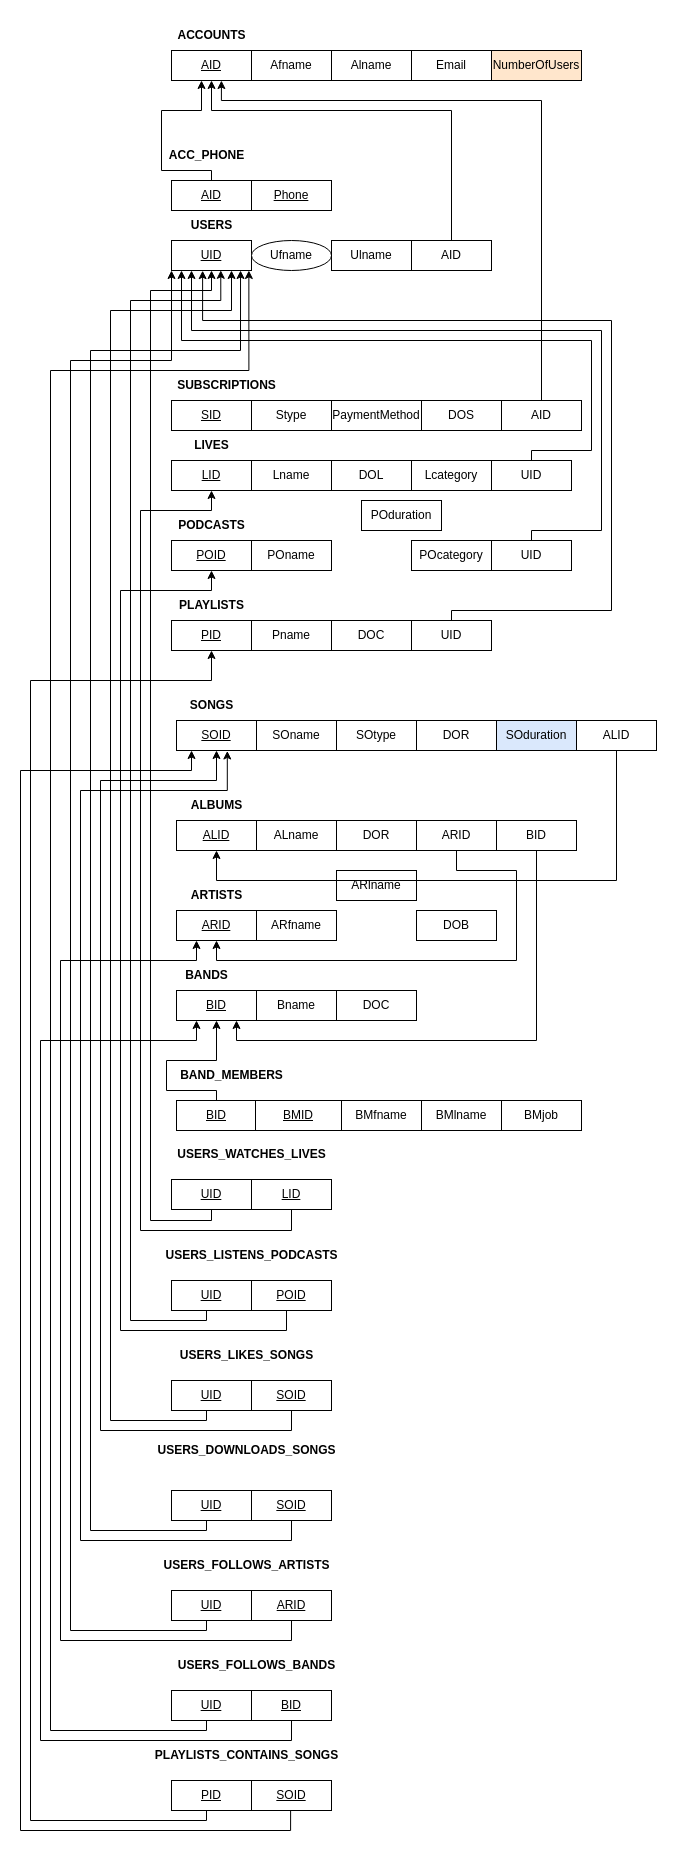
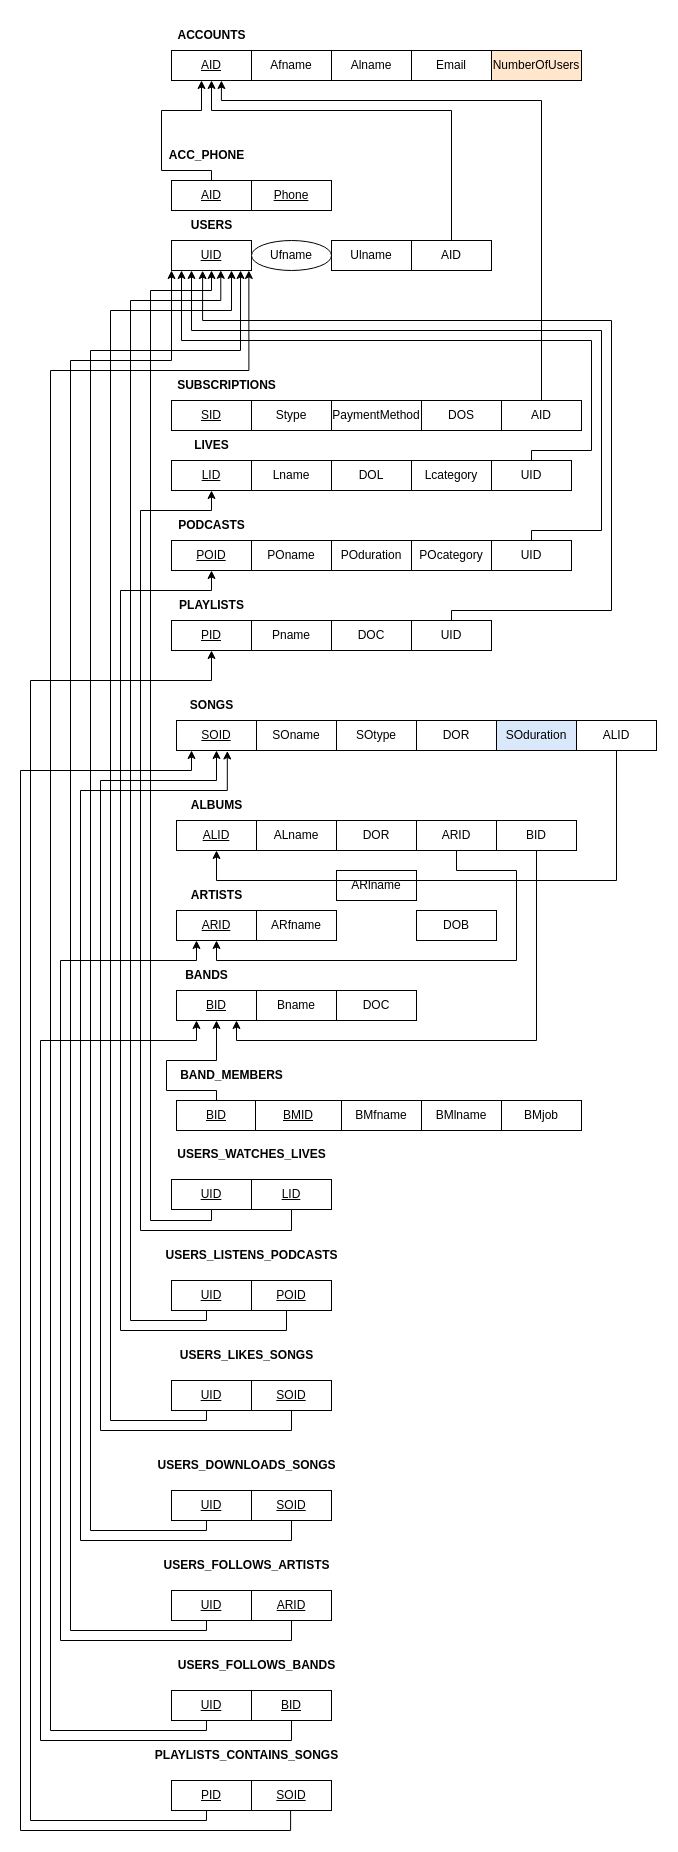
node "POduration": moved (402, 516) -> (372, 556)
node "USERS_DOWNLOADS_SONGS": moved (247, 1451) -> (247, 1466)
